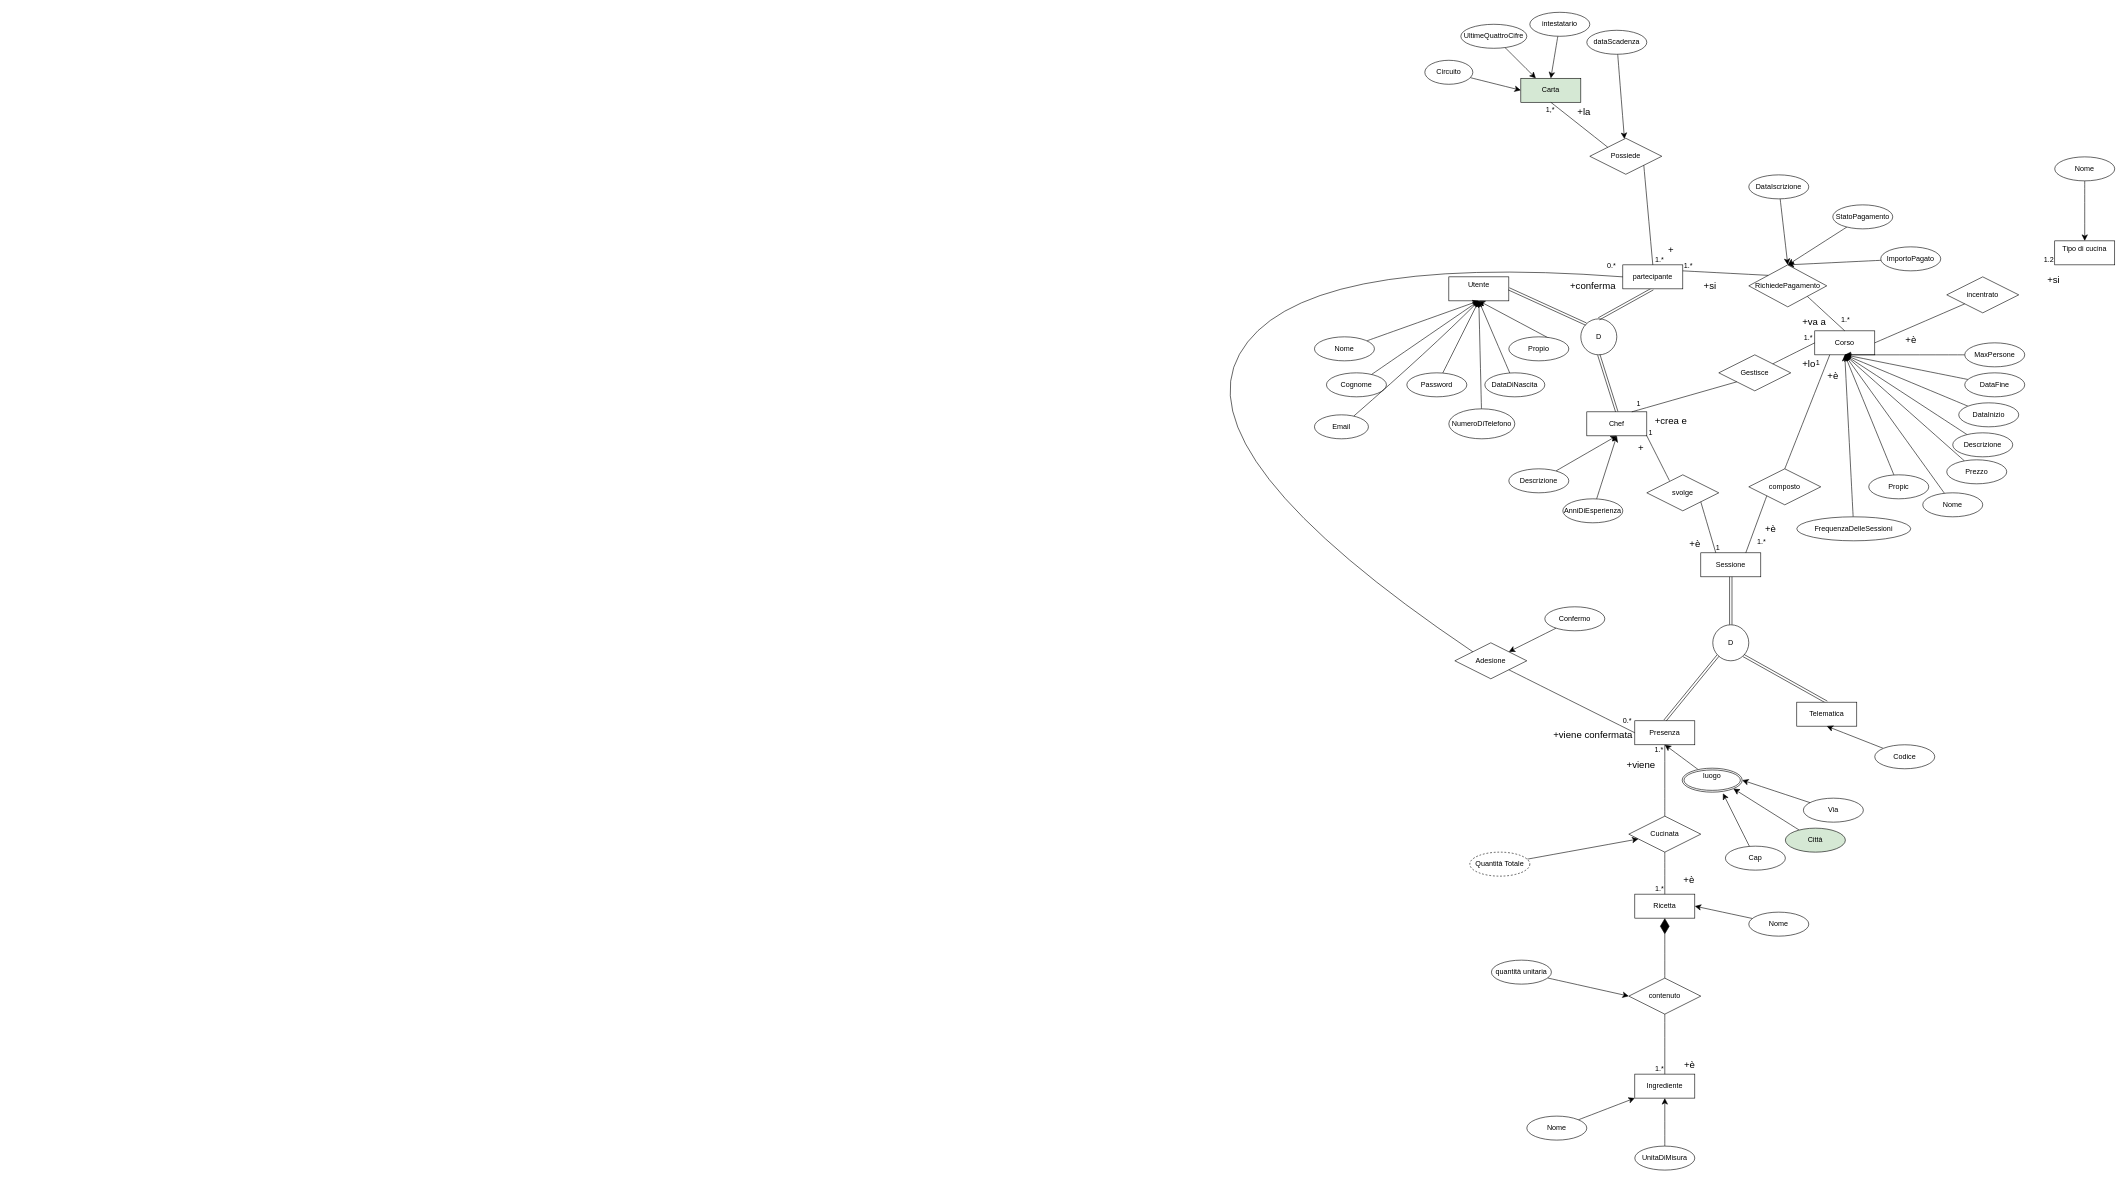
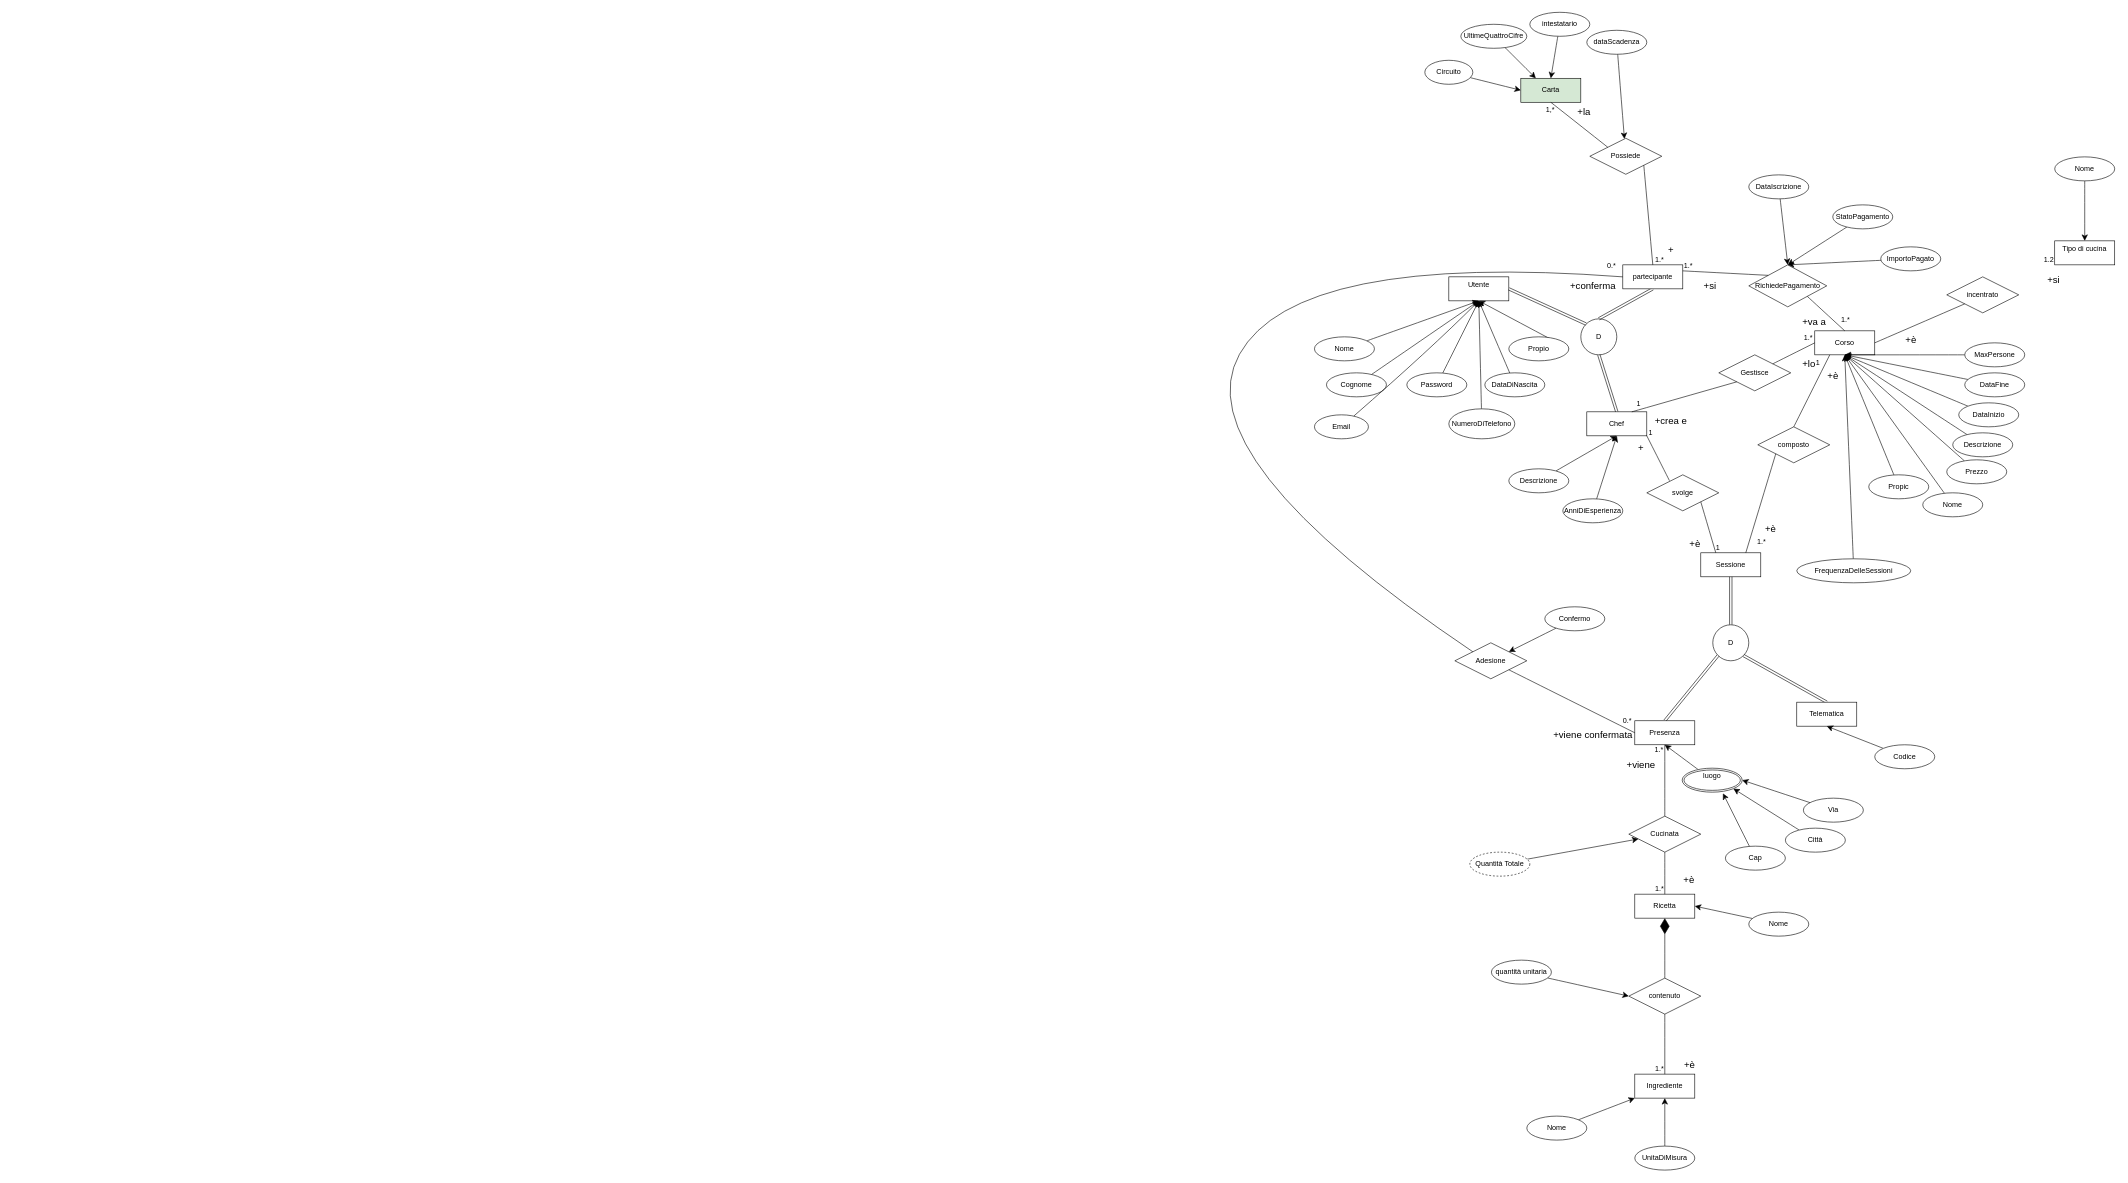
node "composto": moved (1785, 487) -> (1794, 445)
node "FrequenzaDelleSessioni": moved (1854, 529) -> (1854, 571)
node "Città": fillcolor #d5e8d4 -> #ffffff
